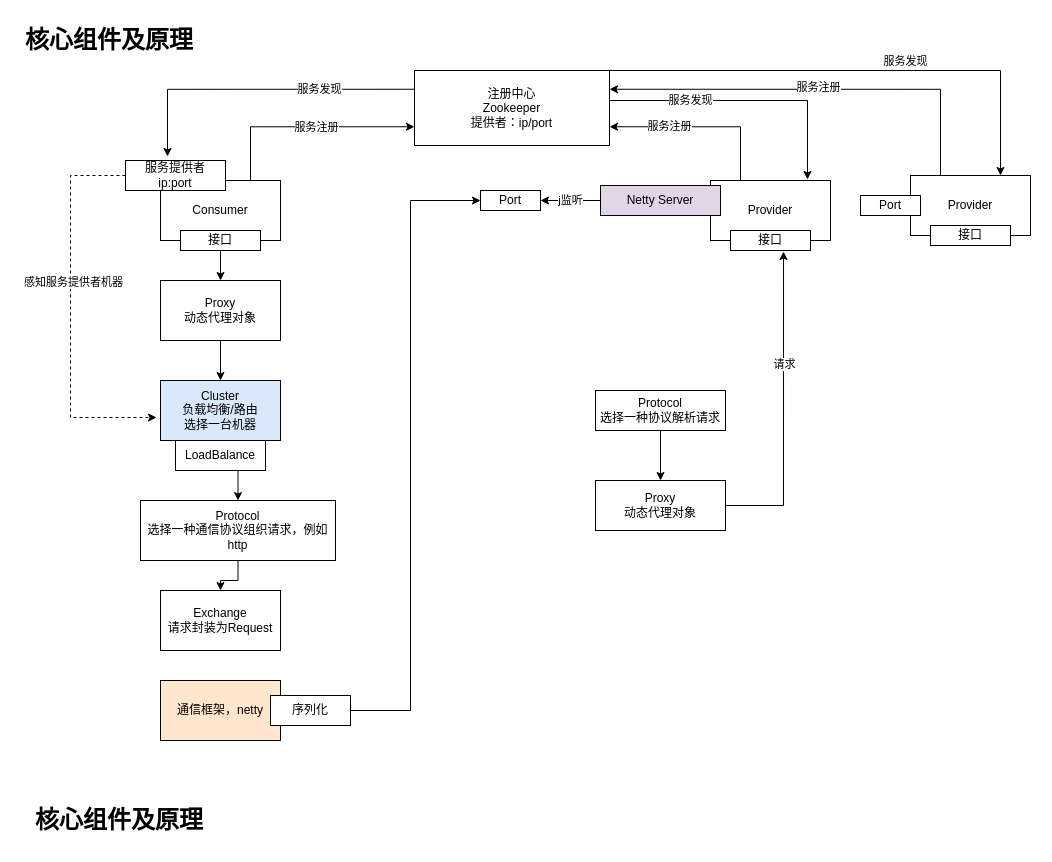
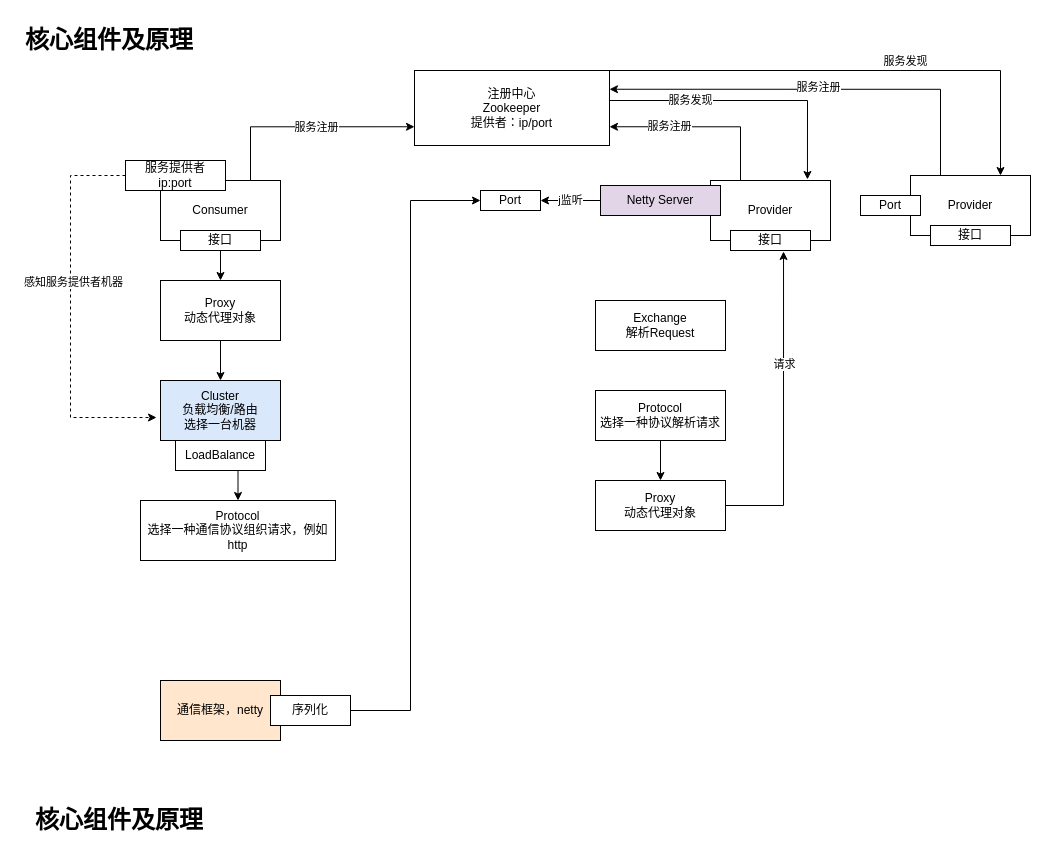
edge "注册中心 Zookeeper 提供者：ip/port" -> "服务提供者 ip:port": removed, label "服务发现"
node "Exchange 解析Request": added
node "Protocol 选择一种协议解析请求": size 130x40 -> 130x50
edge "Protocol 选择一种通信协议组织请求，例如http" -> "Exchange 请求封装为Request": removed
node "Exchange 请求封装为Request": removed
